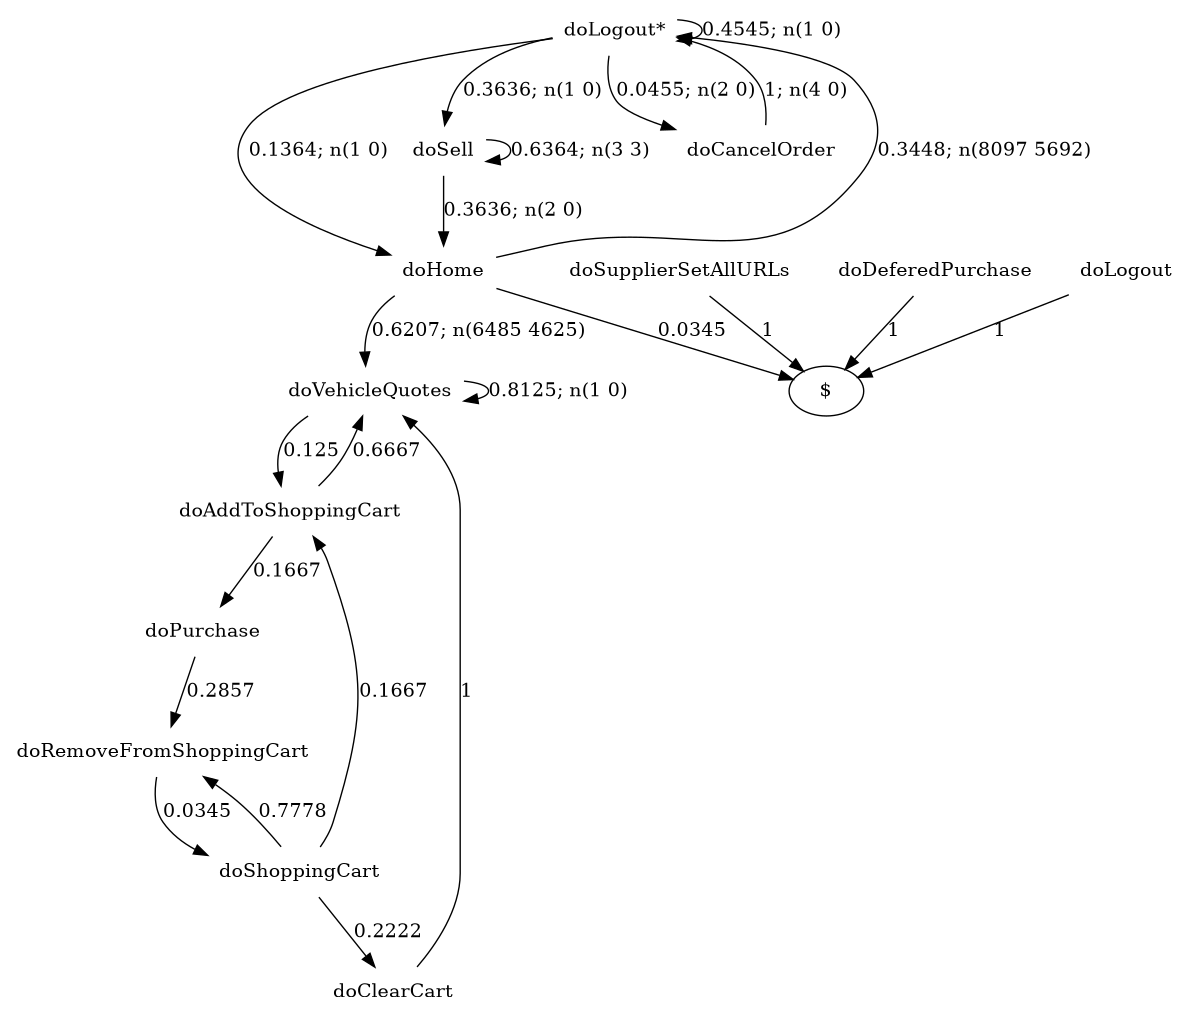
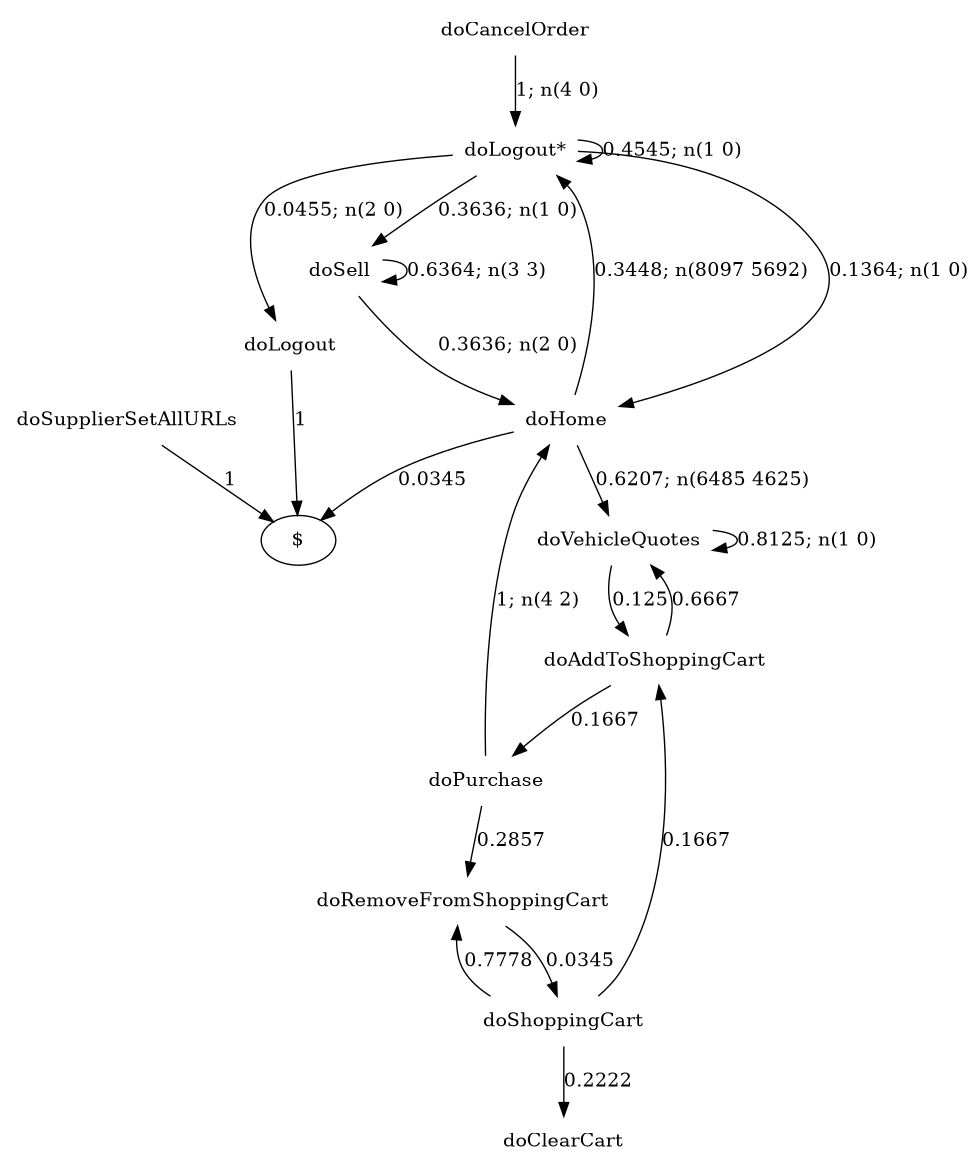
edge "doLogout*" -> "doCancelOrder": now "doLogout*" -> "doLogout"
node "doDeferedPurchase": removed
edge "doPurchase" -> "doHome": added, label "1; n(4 2)"
edge "doClearCart" -> "doVehicleQuotes": removed, label "1"
